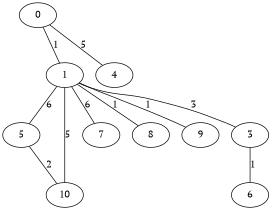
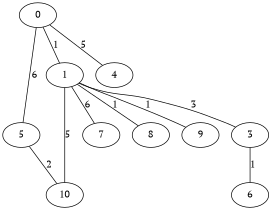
edge "1" -- "5": now "0" -- "5"
